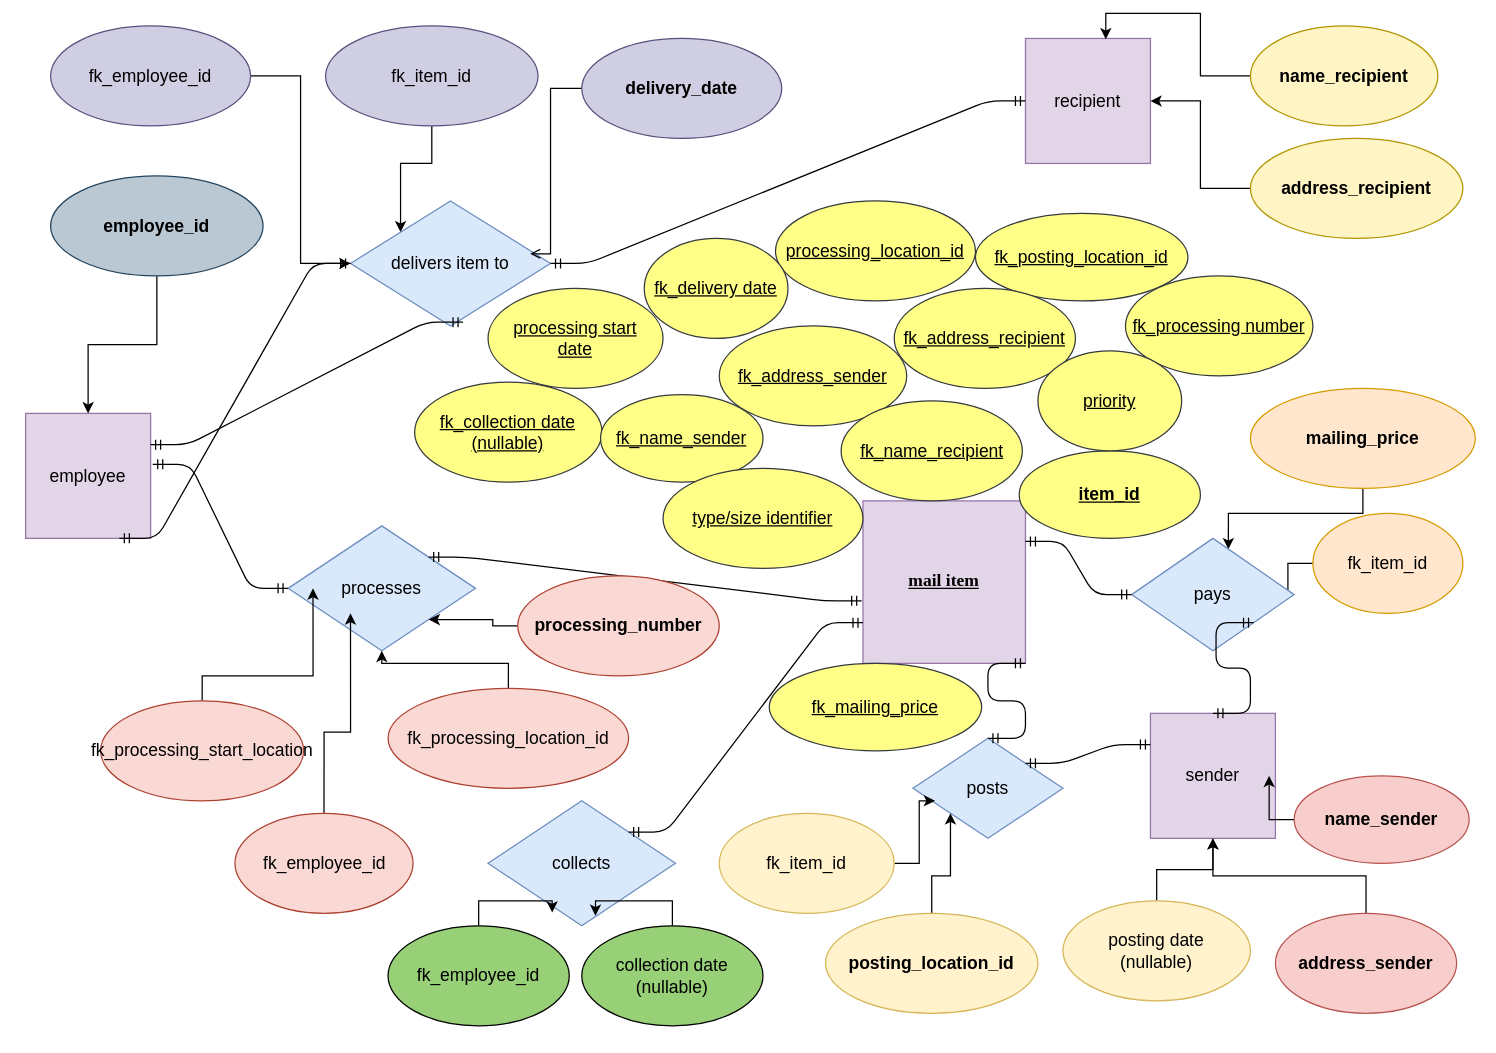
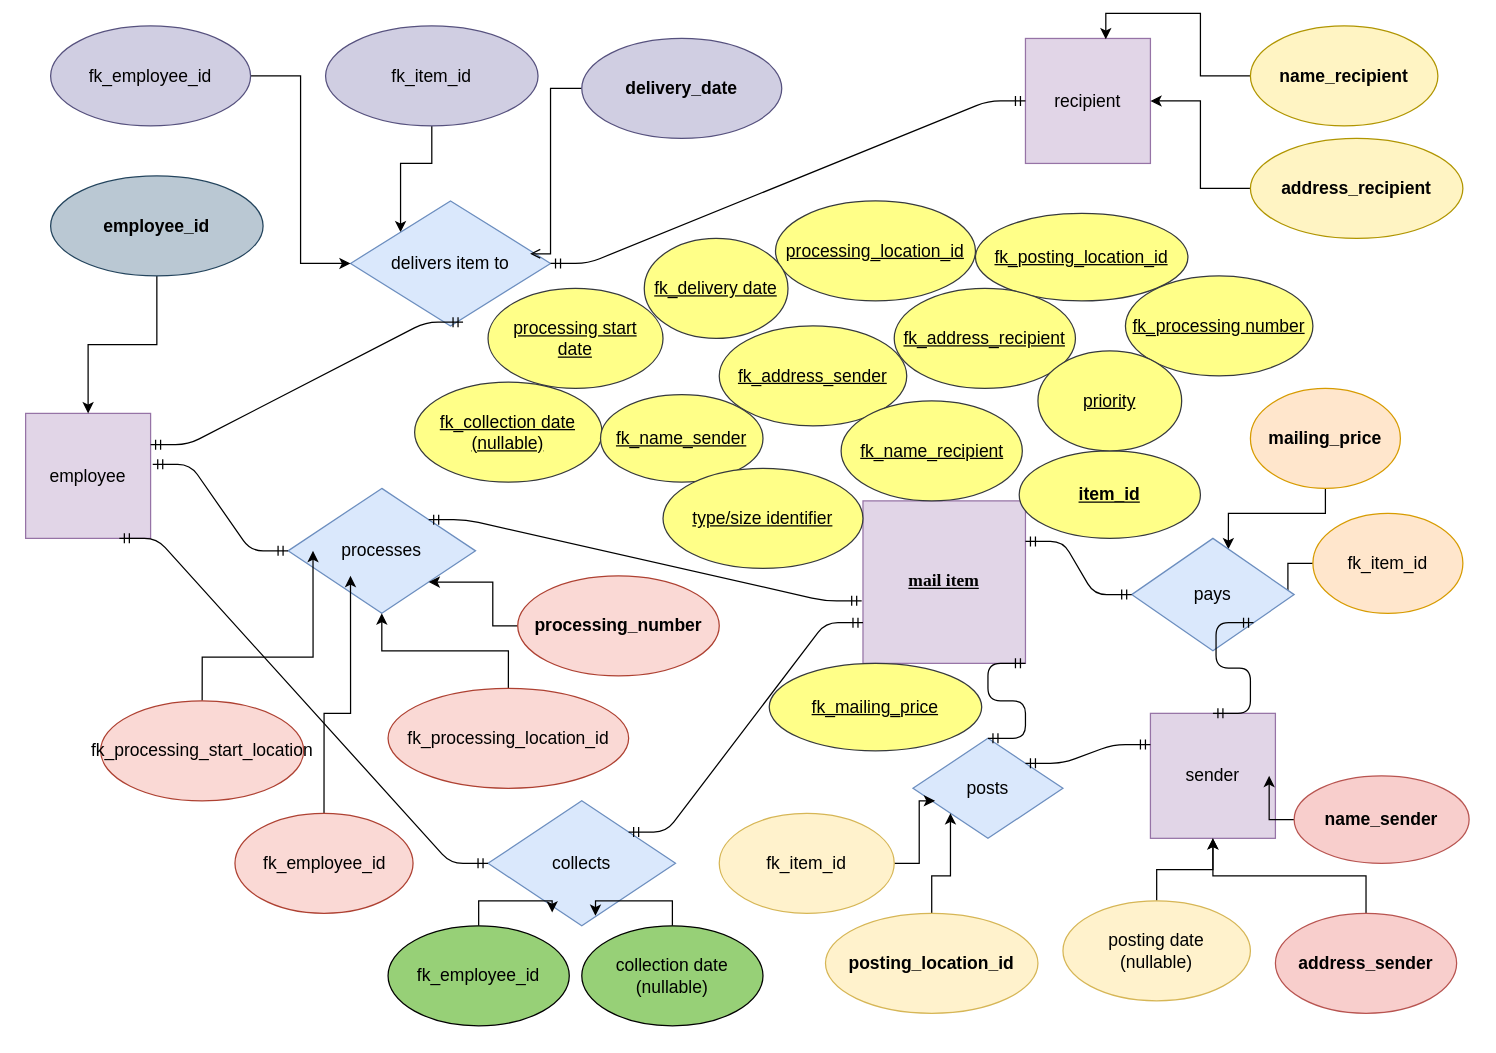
edge "delivers item to" -- "employee": now "collects" -- "employee"
node "mailing_price": size 225x100 -> 150x100
node "processes": moved (382, 588) -> (382, 551)
